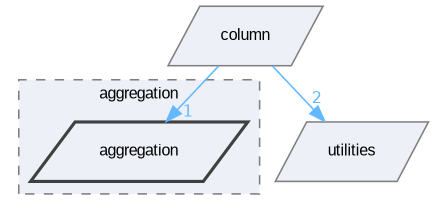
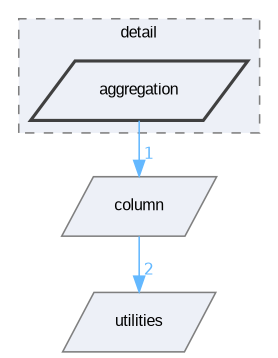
edge "column" -> "aggregation": reversed
cluster "aggregation": label "aggregation" -> "detail"
